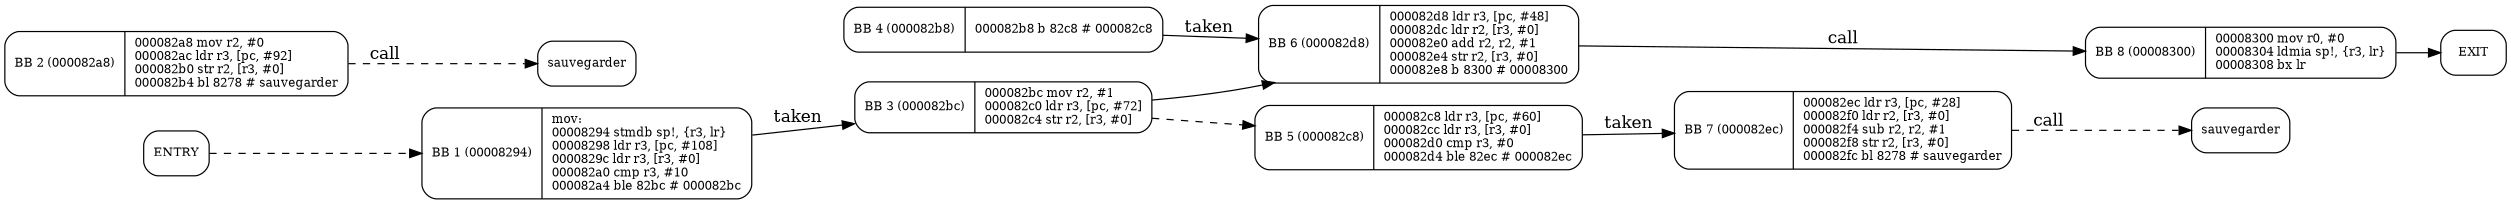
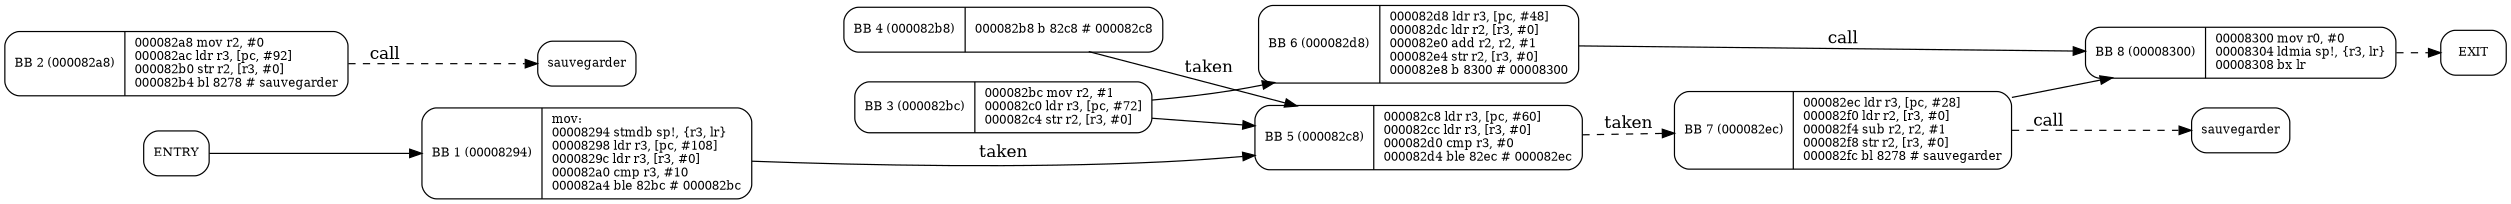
edge "BB 4 (000082b8)" -> "BB 6 (000082d8)": now "BB 4 (000082b8)" -> "BB 5 (000082c8)"
edge "BB 8 (00008300)" -> "EXIT": style solid -> dashed
edge "BB 7 (000082ec)" -> "BB 8 (00008300)": added
edge "BB 3 (000082bc)" -> "BB 5 (000082c8)": style dashed -> solid
edge "BB 1 (00008294)" -> "BB 3 (000082bc)": now "BB 1 (00008294)" -> "BB 5 (000082c8)"
edge "BB 5 (000082c8)" -> "BB 7 (000082ec)": style solid -> dashed
edge "ENTRY" -> "BB 1 (00008294)": style dashed -> solid
